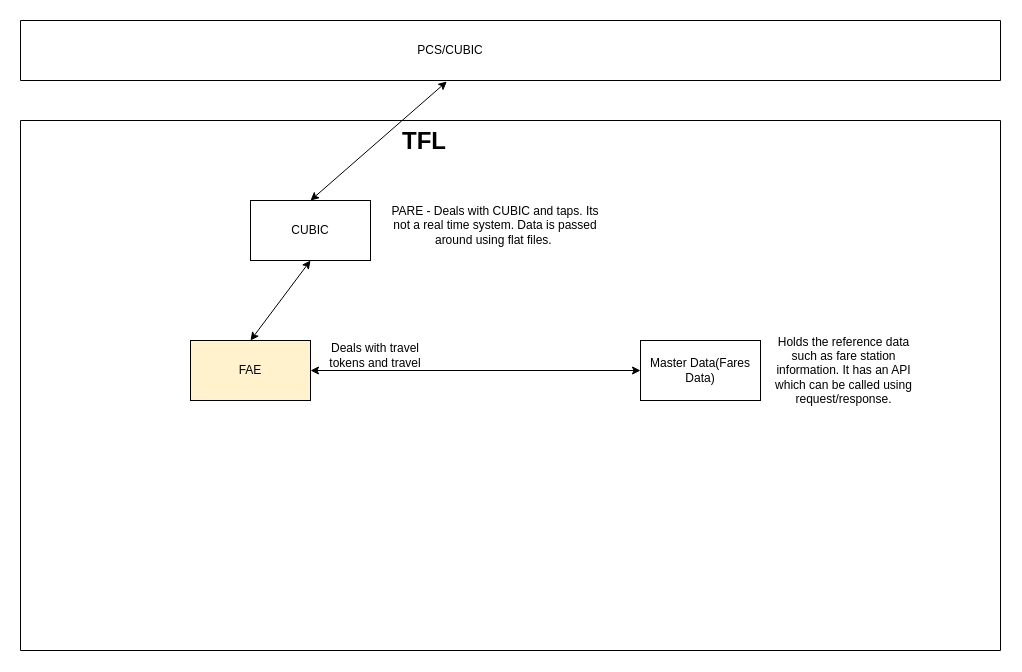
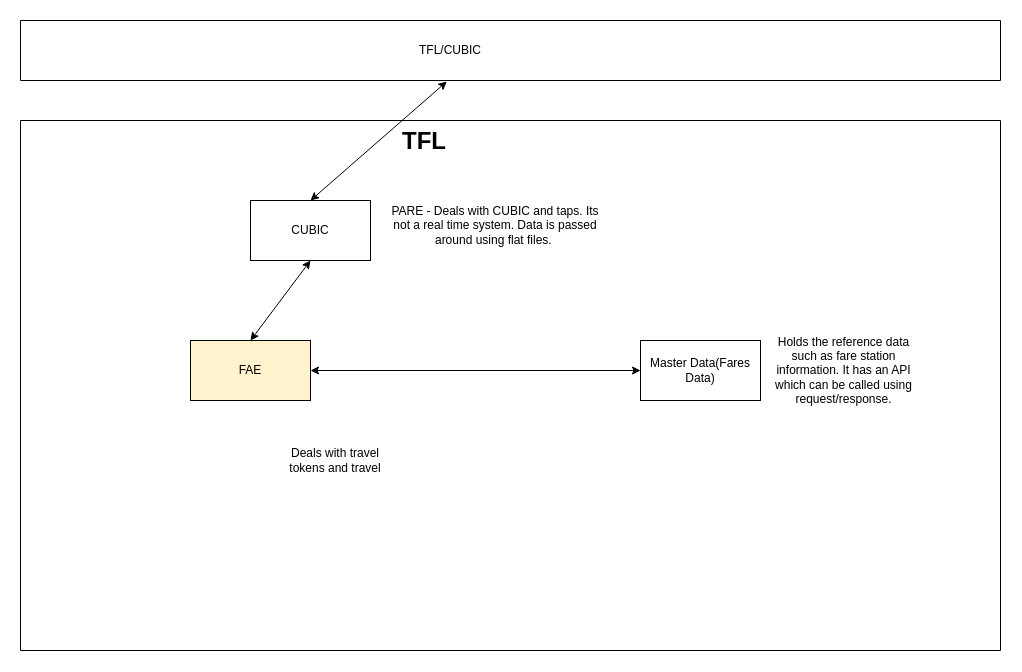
node "PCS/CUBIC": label "PCS/CUBIC" -> "TFL/CUBIC"
node "Deals with travel tokens and travel": moved (376, 356) -> (336, 461)
